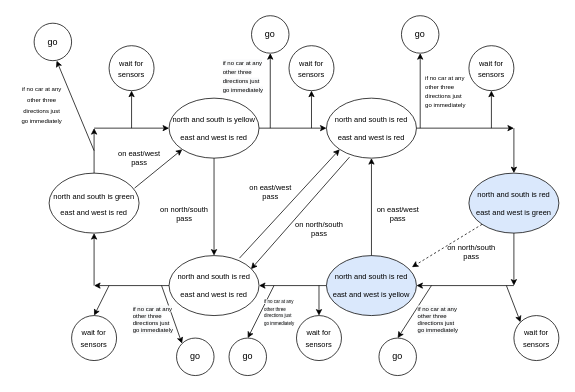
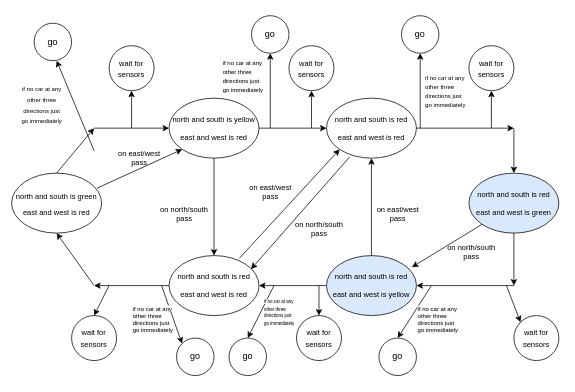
node "north and south is green east and west is red": moved (94, 203) -> (57, 203)
edge "north and south is red east and west is green" -> "north and south is red east and west is yellow": style dashed -> solid
